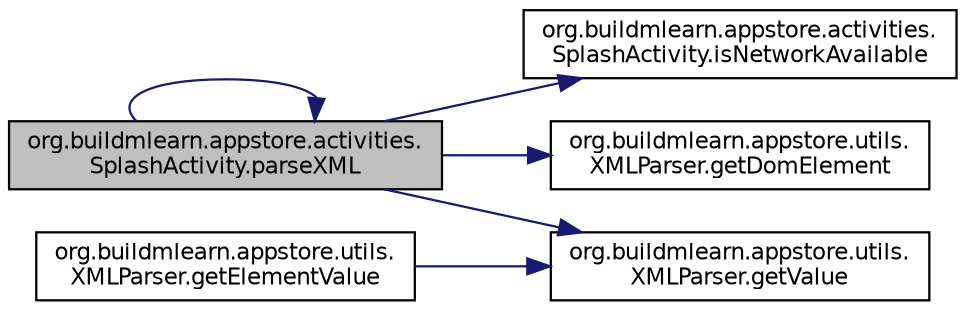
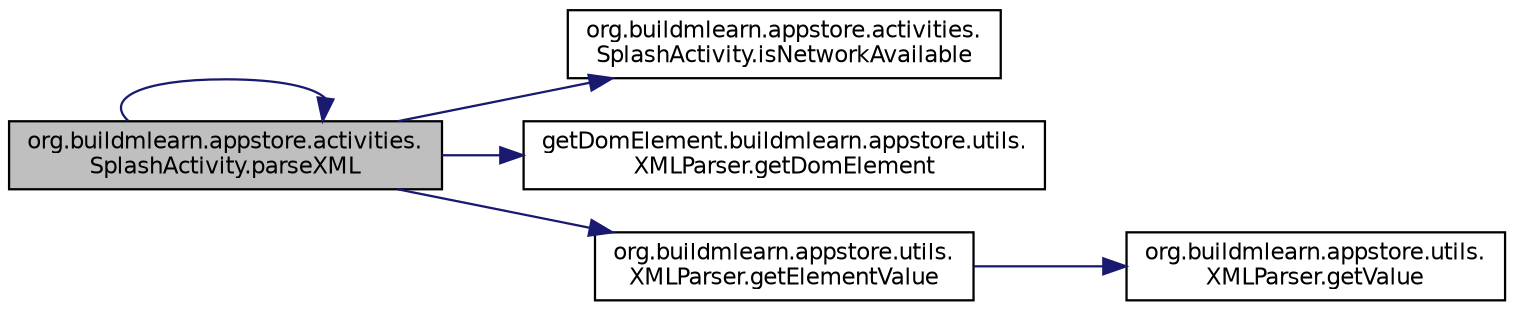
node "org.buildmlearn.appstore.utils. XMLParser.getDomElement": label "org.buildmlearn.appstore.utils. XMLParser.getDomElement" -> "getDomElement.buildmlearn.appstore.utils. XMLParser.getDomElement"
edge "org.buildmlearn.appstore.activities. SplashActivity.parseXML" -> "org.buildmlearn.appstore.utils. XMLParser.getValue": now "org.buildmlearn.appstore.activities. SplashActivity.parseXML" -> "org.buildmlearn.appstore.utils. XMLParser.getElementValue"
